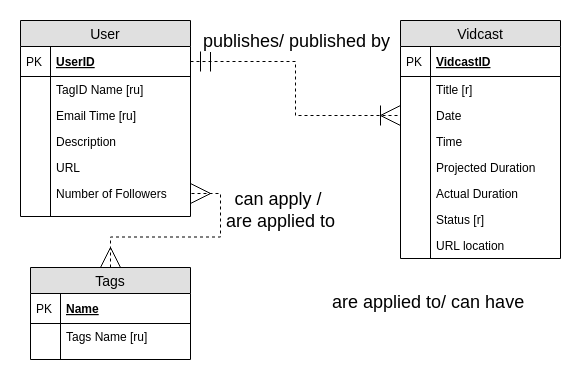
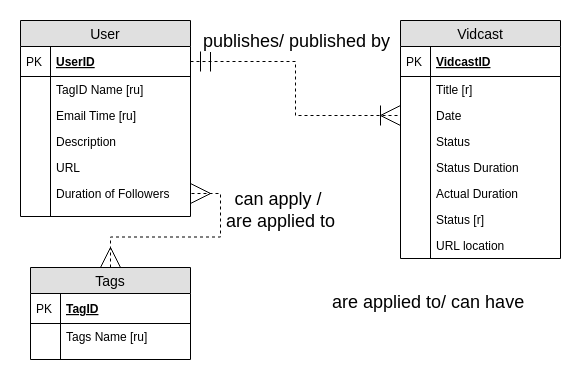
node "Time": label "Time" -> "Status"
node "Projected Duration": label "Projected Duration" -> "Status Duration"
node "Number of Followers": label "Number of Followers" -> "Duration of Followers"
node "Name": label "Name" -> "TagID"
